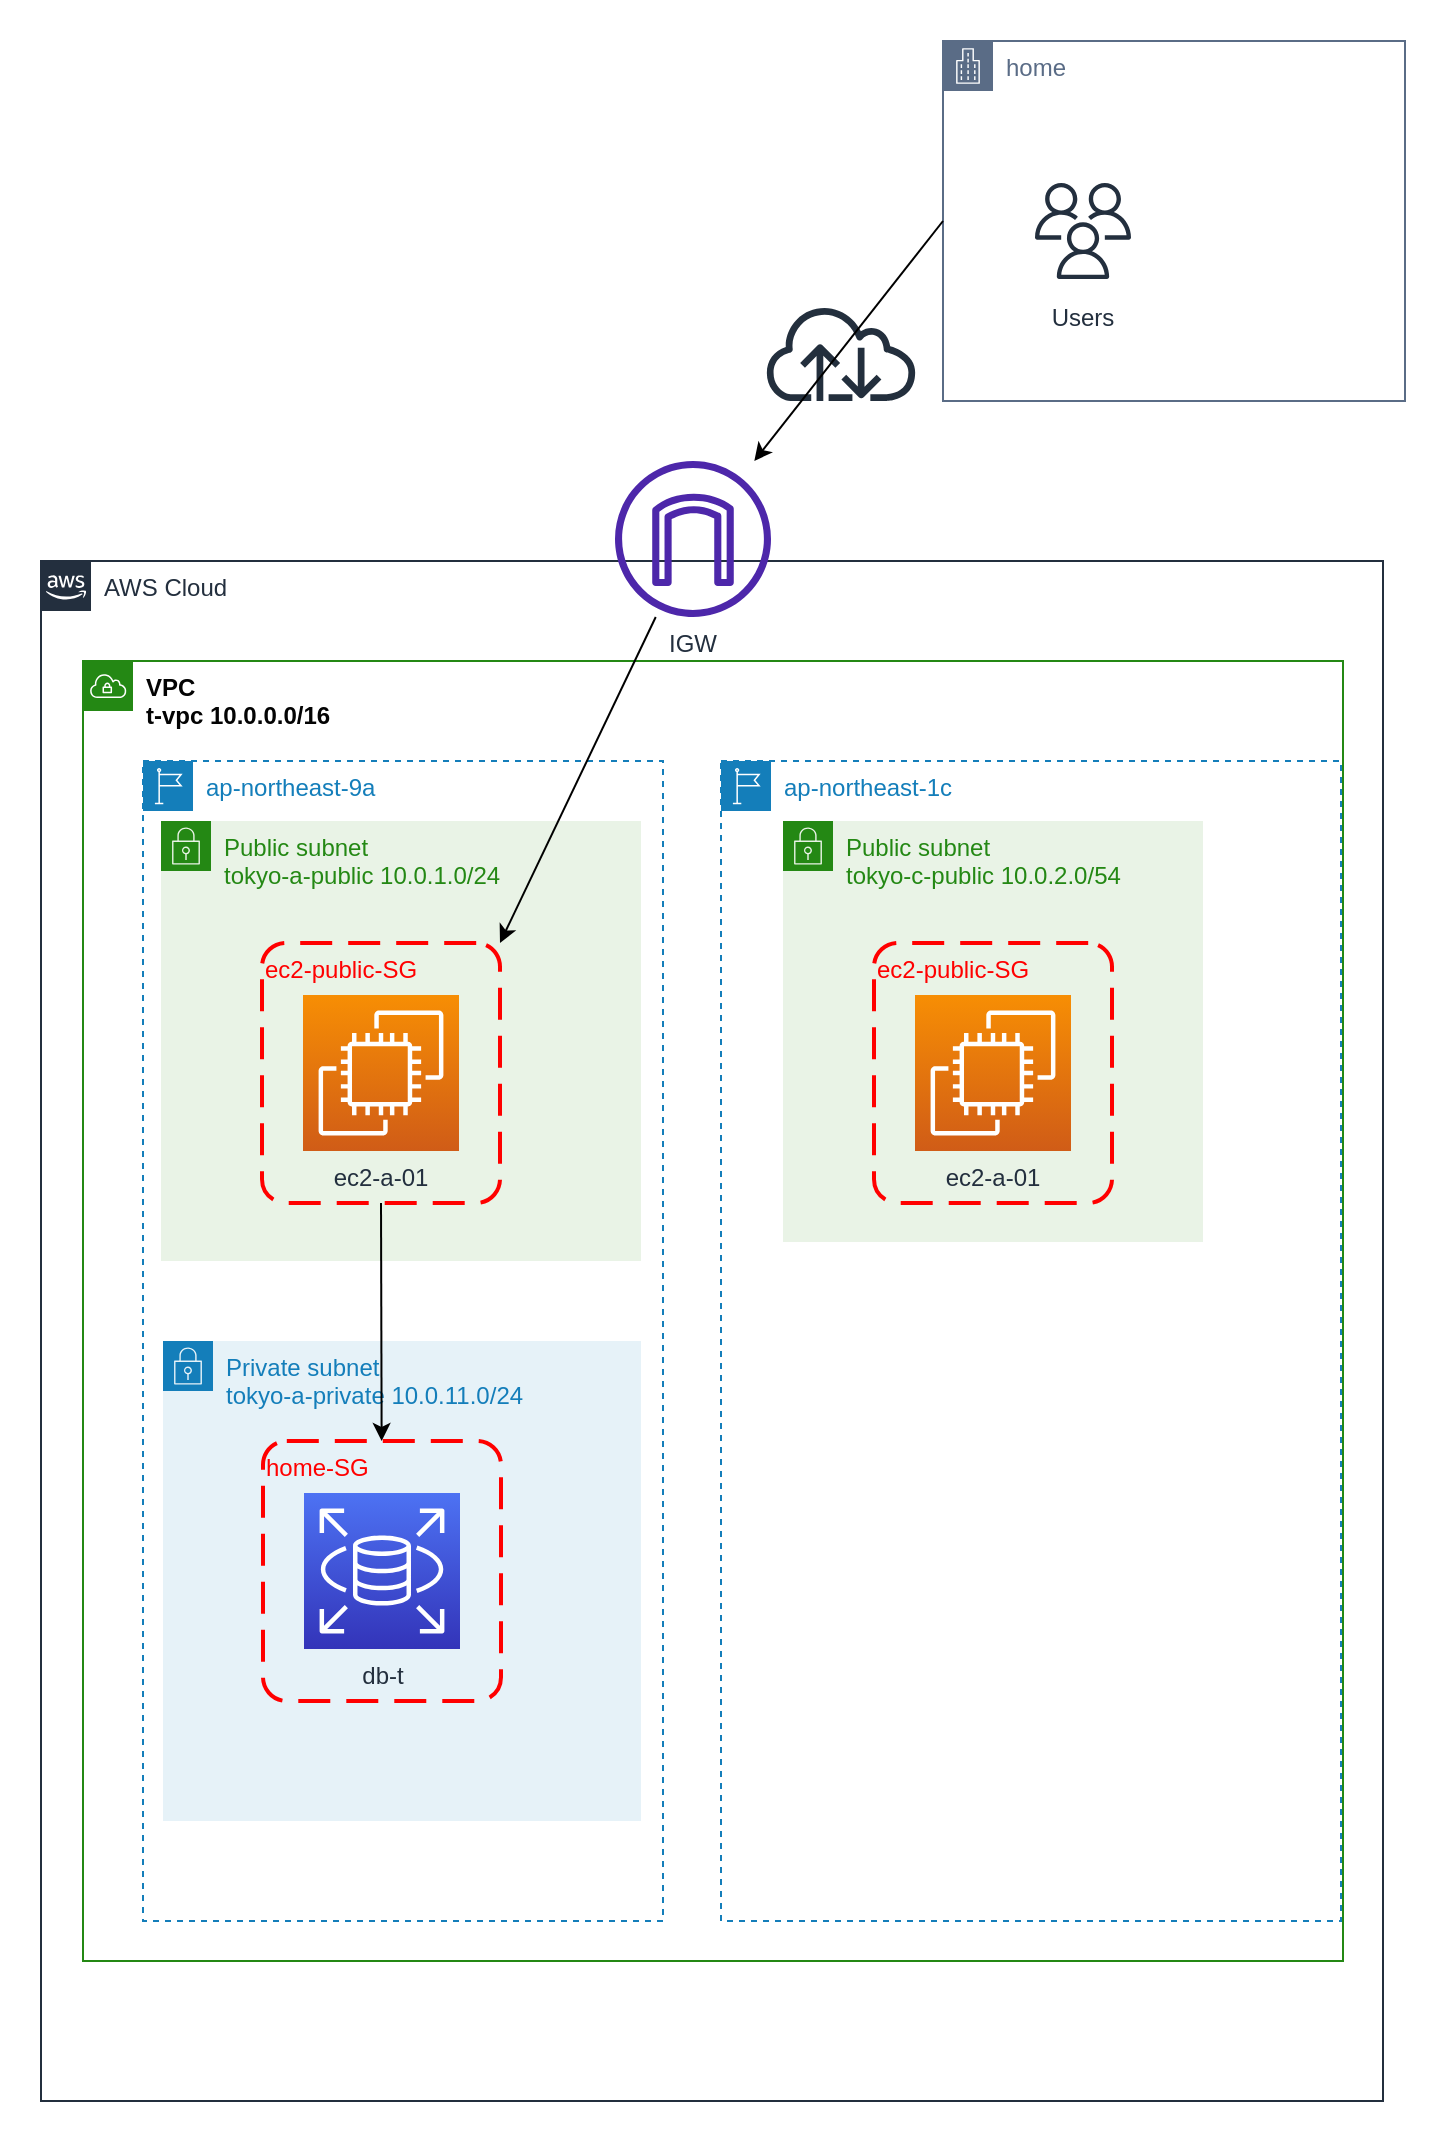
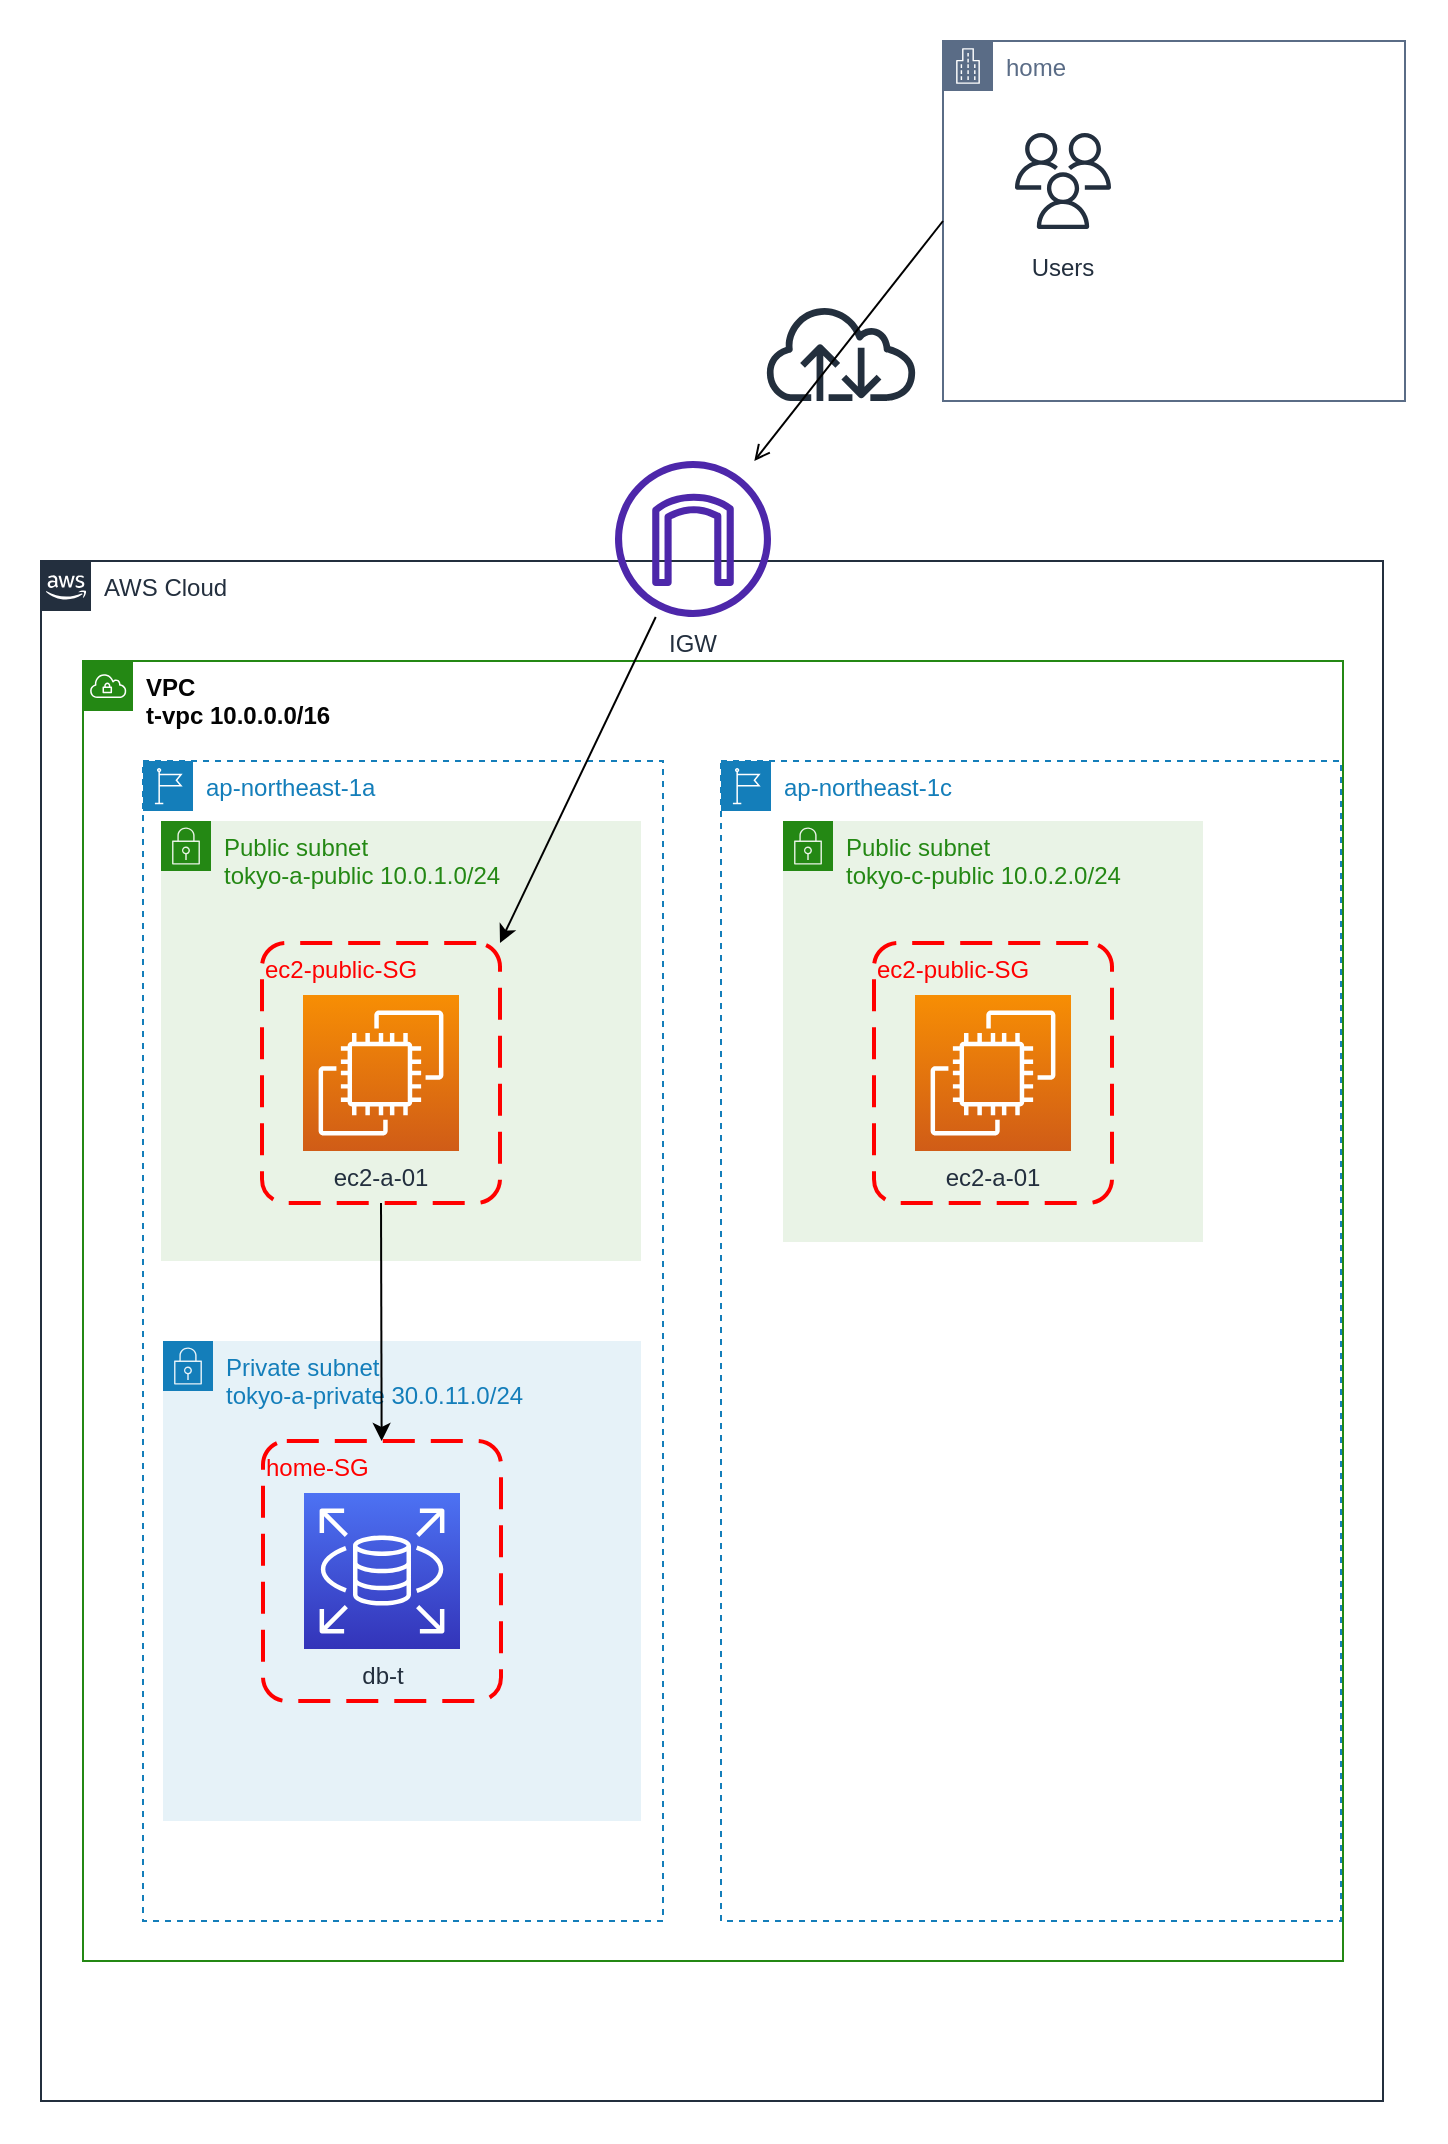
node "Users": moved (1083, 231) -> (1063, 181)
edge "home" -> "IGW": arrowhead classic -> open
node "ap-northeast-9a": label "ap-northeast-9a" -> "ap-northeast-1a"
node "Public subnet tokyo-c-public 10.0.2.0/54": label "Public subnet tokyo-c-public 10.0.2.0/54" -> "Public subnet tokyo-c-public 10.0.2.0/24"
node "Private subnet tokyo-a-private 10.0.11.0/24": label "Private subnet tokyo-a-private 10.0.11.0/24" -> "Private subnet tokyo-a-private 30.0.11.0/24"
